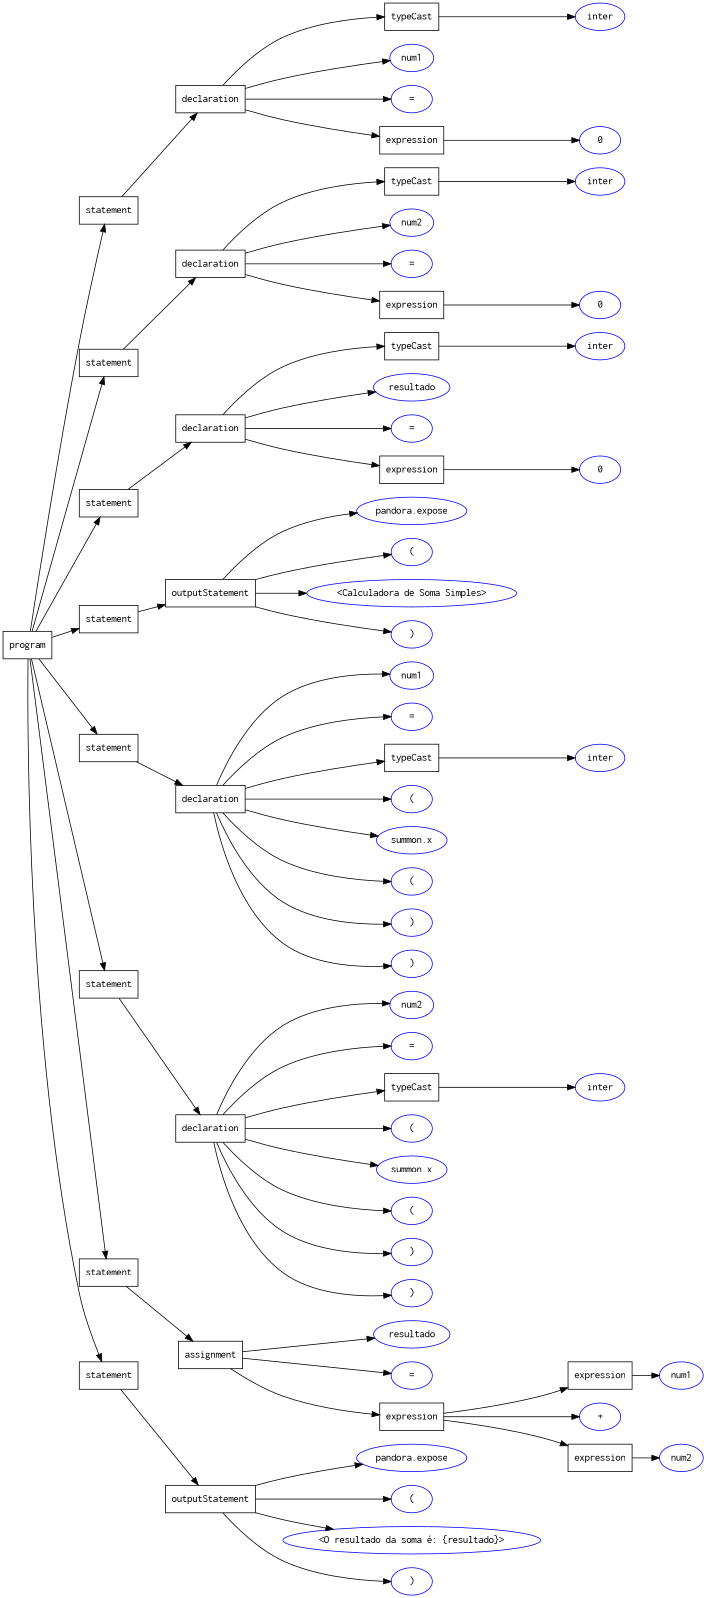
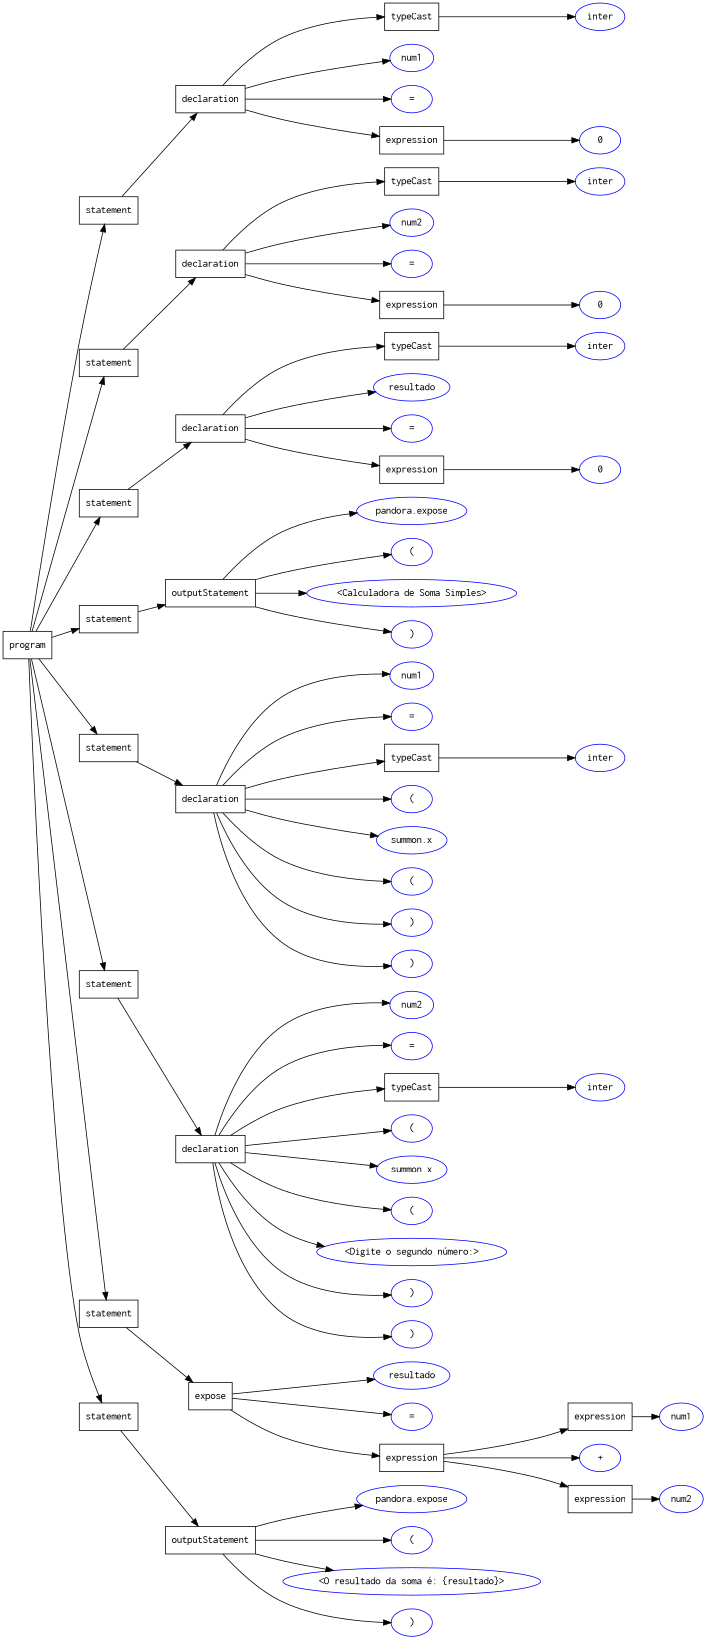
node "<Digite o segundo número:>": added
node "assignment": label "assignment" -> "expose"
